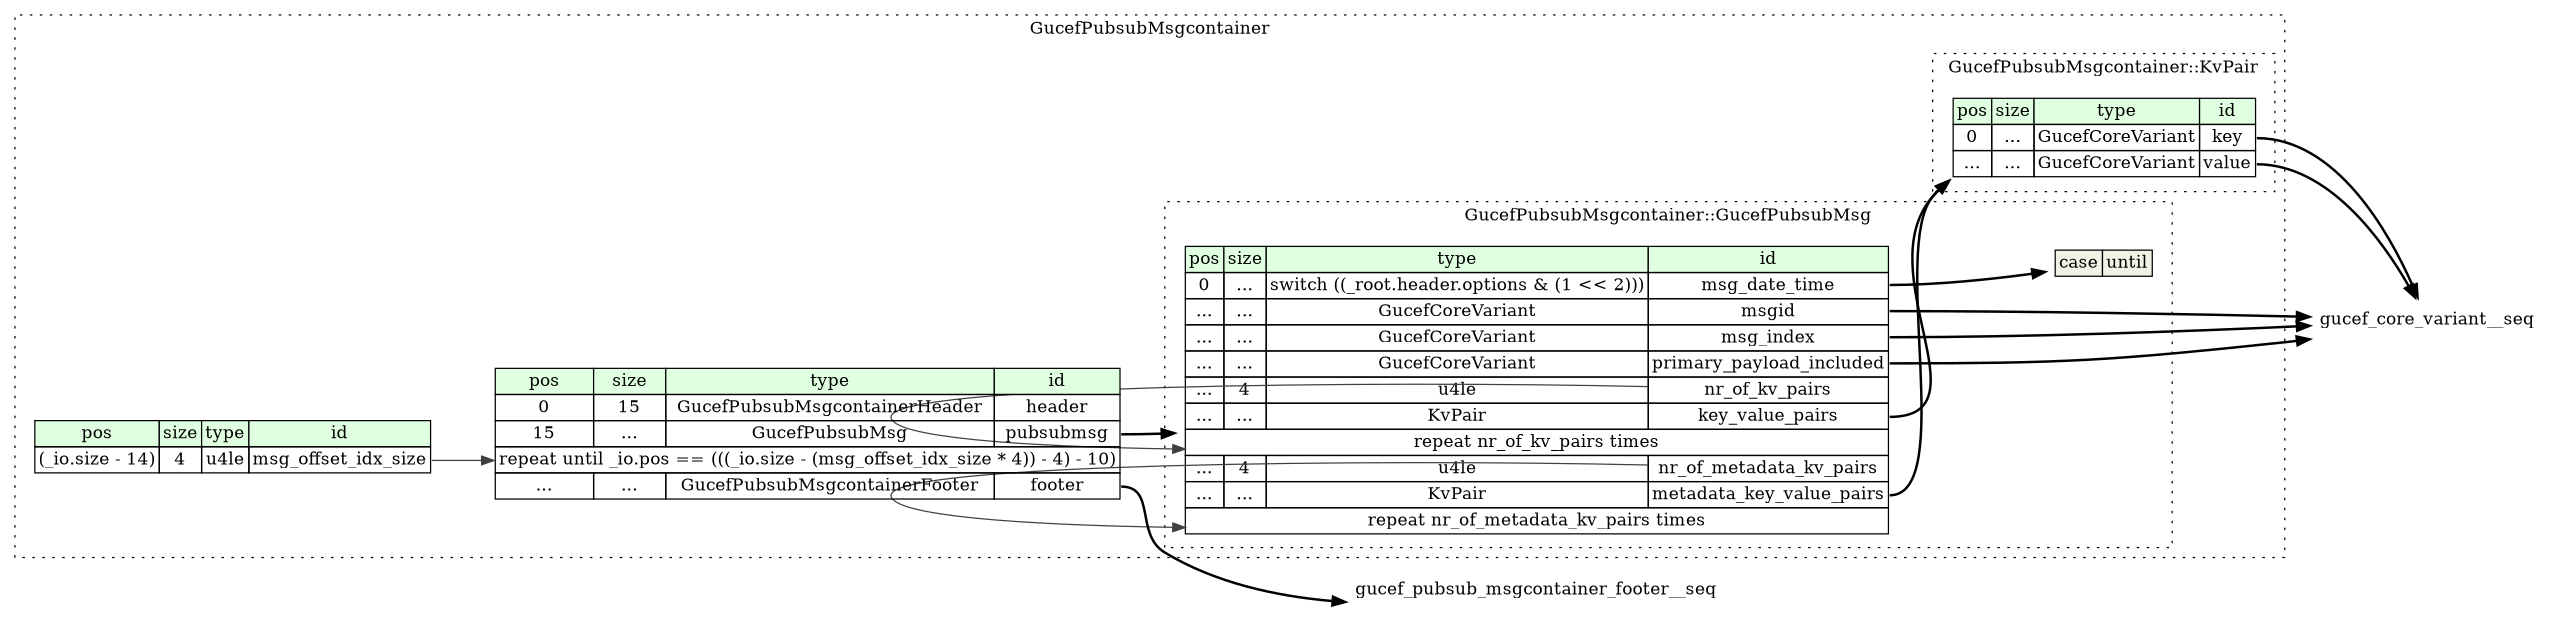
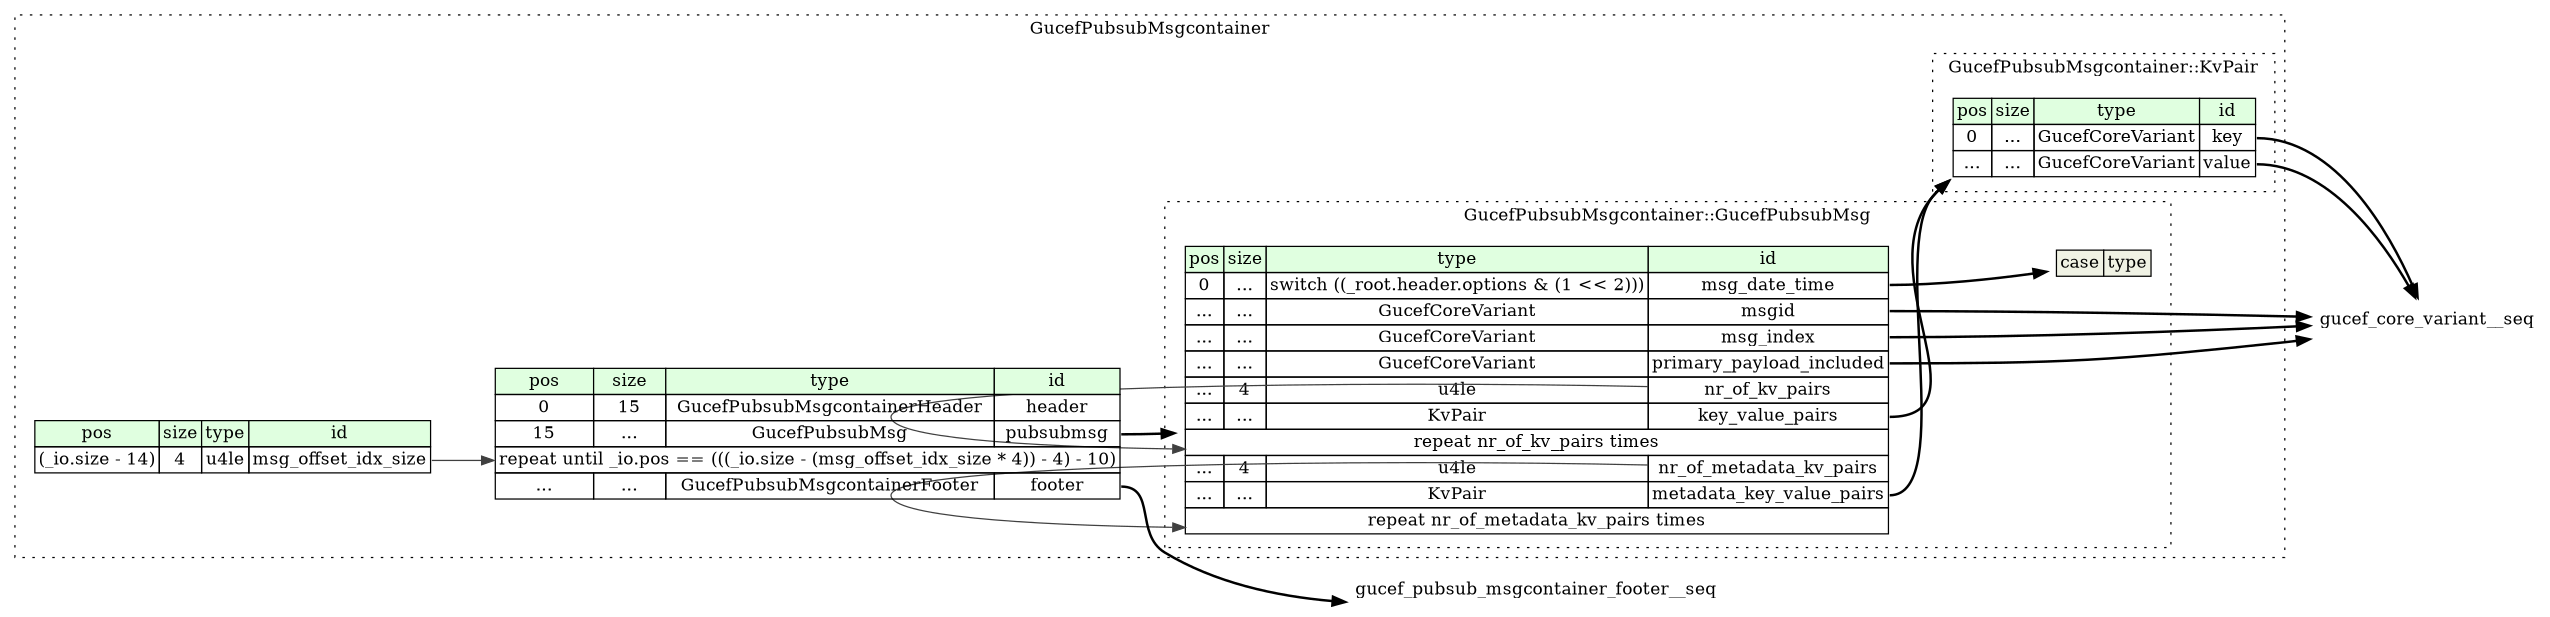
node "case": text "until" -> "type"
